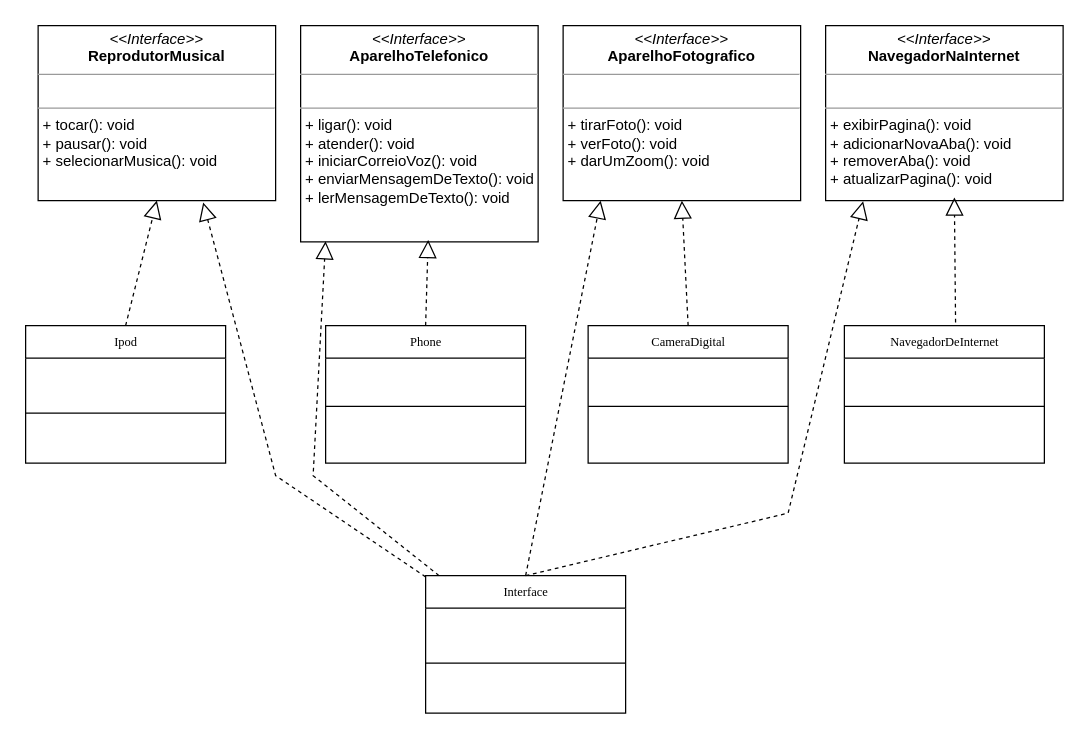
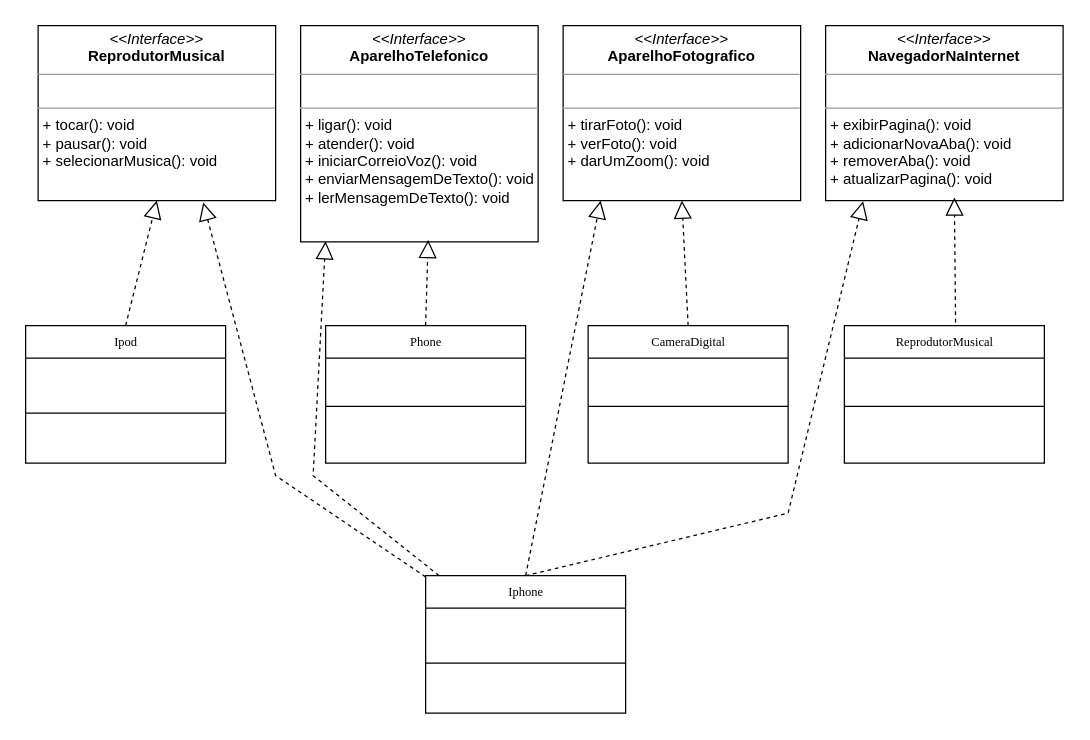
node "NavegadorDeInternet": label "NavegadorDeInternet" -> "ReprodutorMusical"
node "Interface": label "Interface" -> "Iphone"
